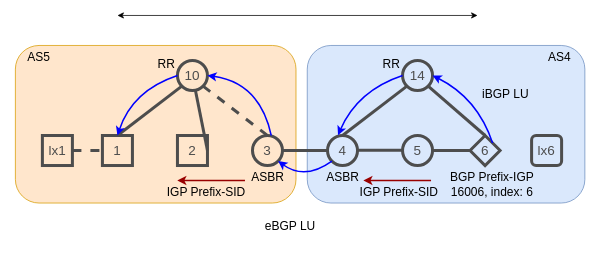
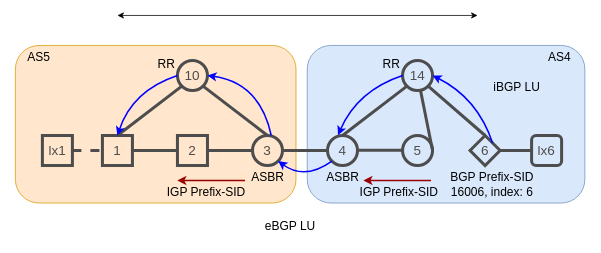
node "iBGP LU": moved (505, 94) -> (516, 87)
edge "10" -- "3": style dashed -> solid
edge "10" -- "2": now "3" -- "2"
edge "1" -- "2": added
edge "5" -- "6": now "5" -- "14"
edge "6" -- "lx6": added
node "BGP Prefix-IGP 16006, index: 6": label "BGP Prefix-IGP 16006, index: 6" -> "BGP Prefix-SID 16006, index: 6"
